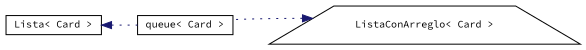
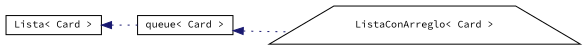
edge "queue< Card >" -> "ListaConArreglo< Card >": reversed
